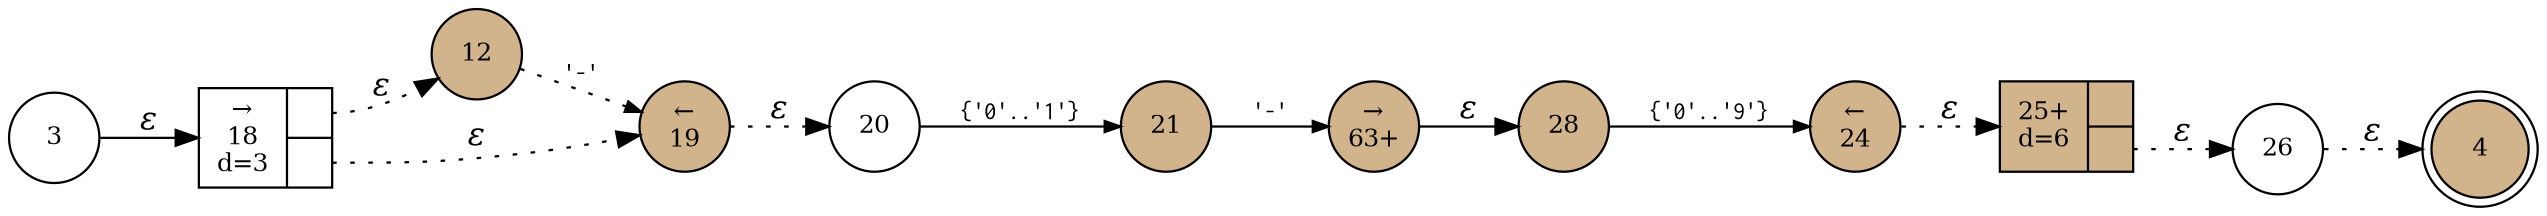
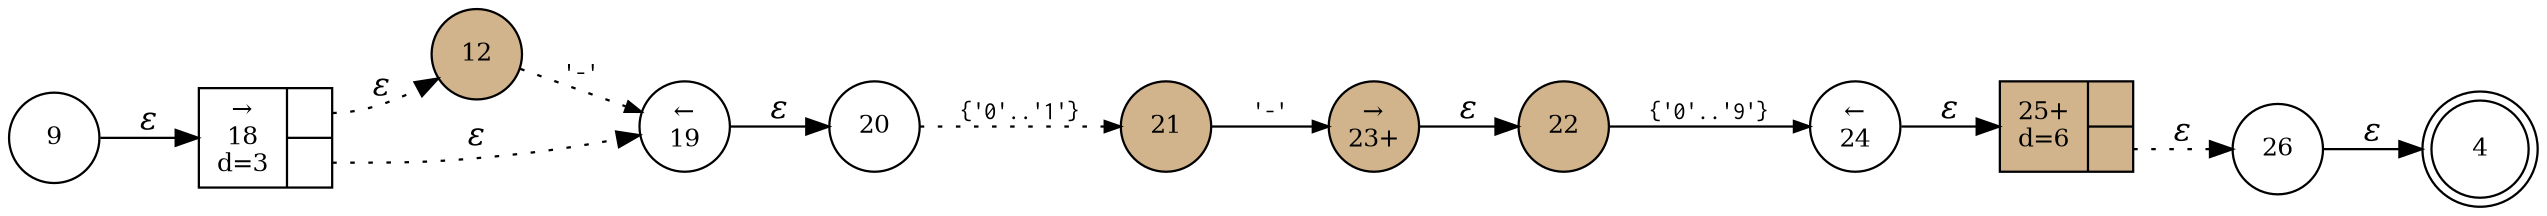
node "← 19": fillcolor tan -> white
edge "← 19" -> "20": style dotted -> solid
edge "20" -> "21": style solid -> dotted
node "→ 63+": label "→ 63+" -> "→ 23+"
node "28": label "28" -> "22"
node "← 24": fillcolor tan -> white
edge "← 24" -> "25+": style dotted -> solid
node "3": label "3" -> "9"
edge "26" -> "4": style dotted -> solid
node "4": fillcolor tan -> white
